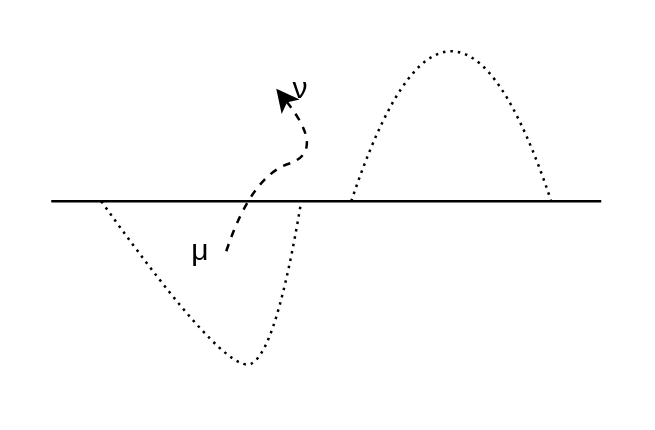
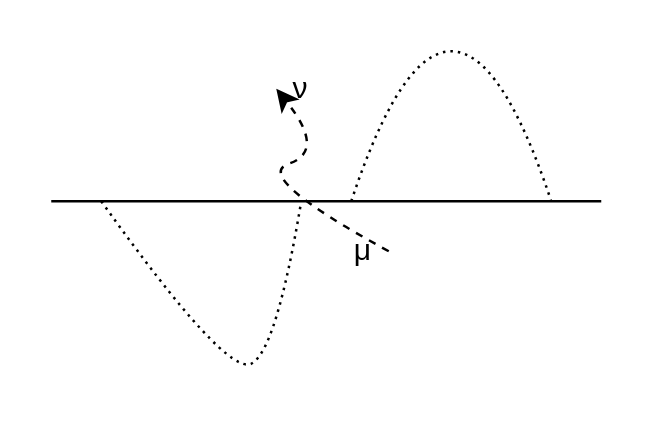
node "μ": moved (201, 251) -> (364, 251)
